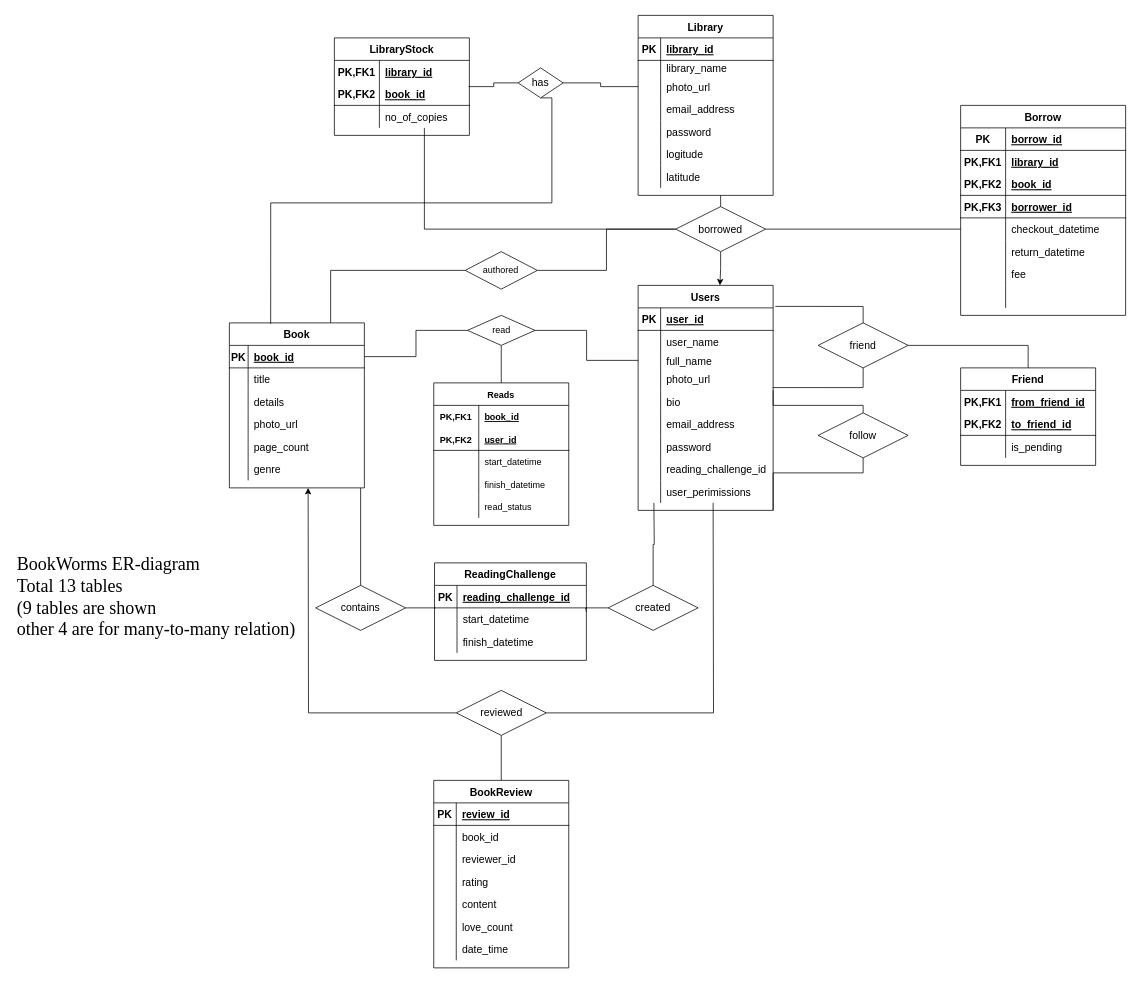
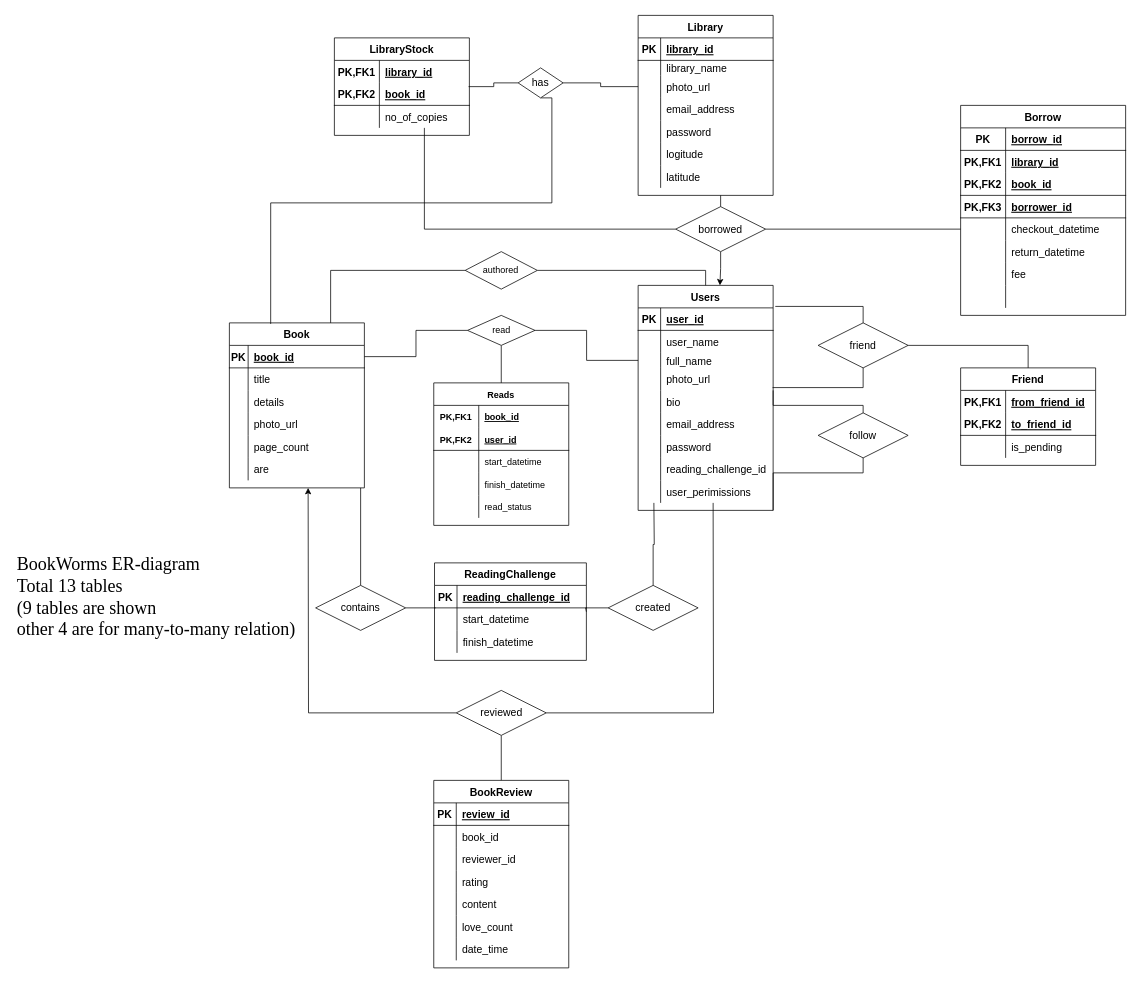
edge "borrowed" -- "authored": now "Users" -- "authored"
node "genre": label "genre" -> "are"
